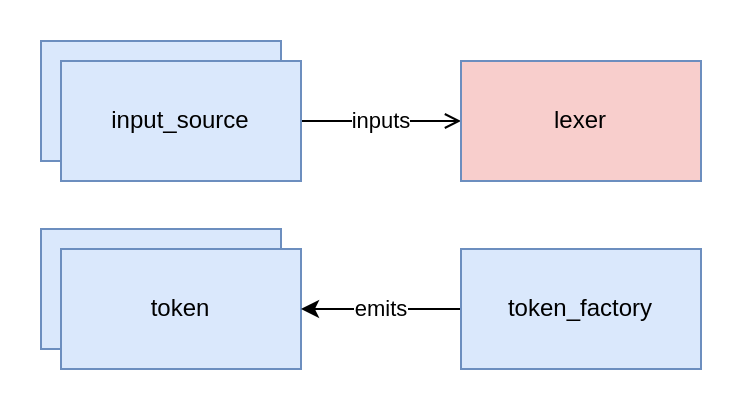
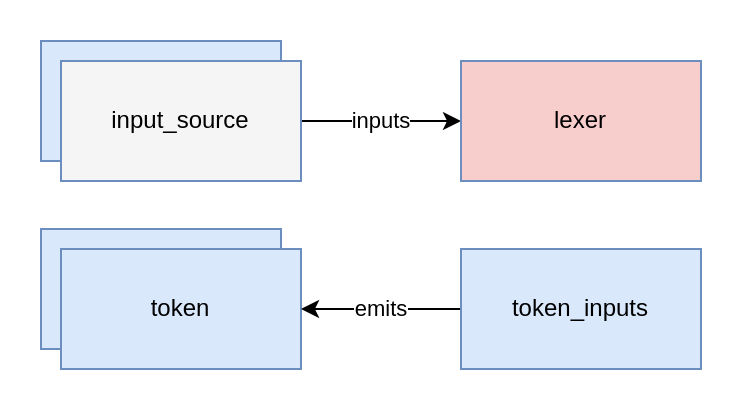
node "input_source": fillcolor #dae8fc -> #f5f5f5
edge "input_source" -> "lexer": arrowhead open -> classic
node "token_factory": label "token_factory" -> "token_inputs"
